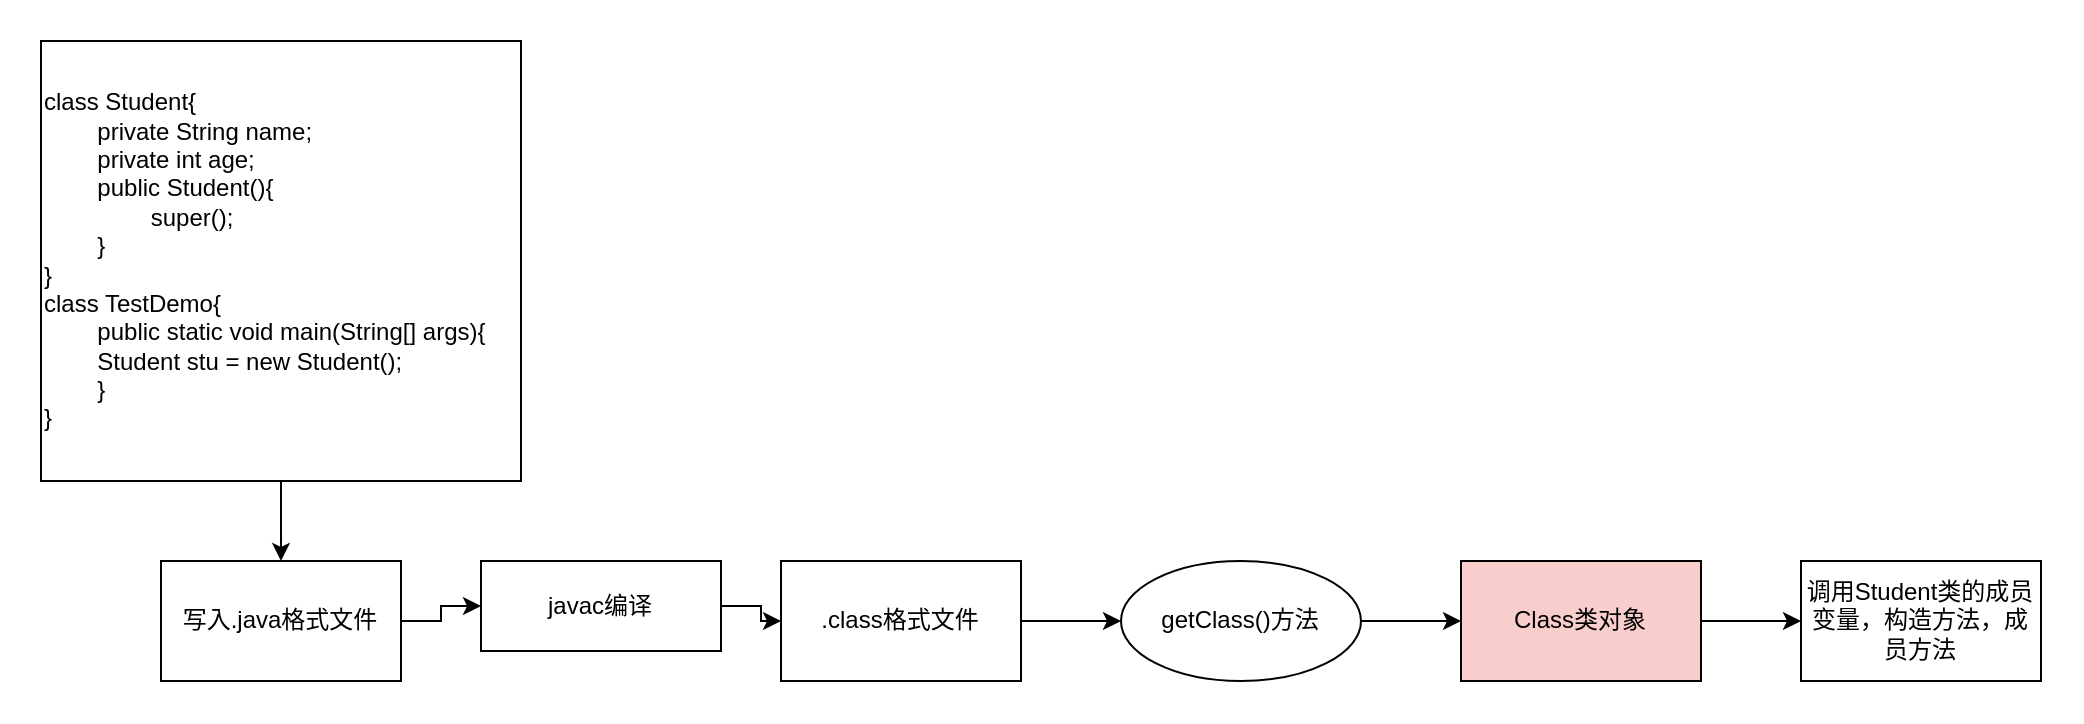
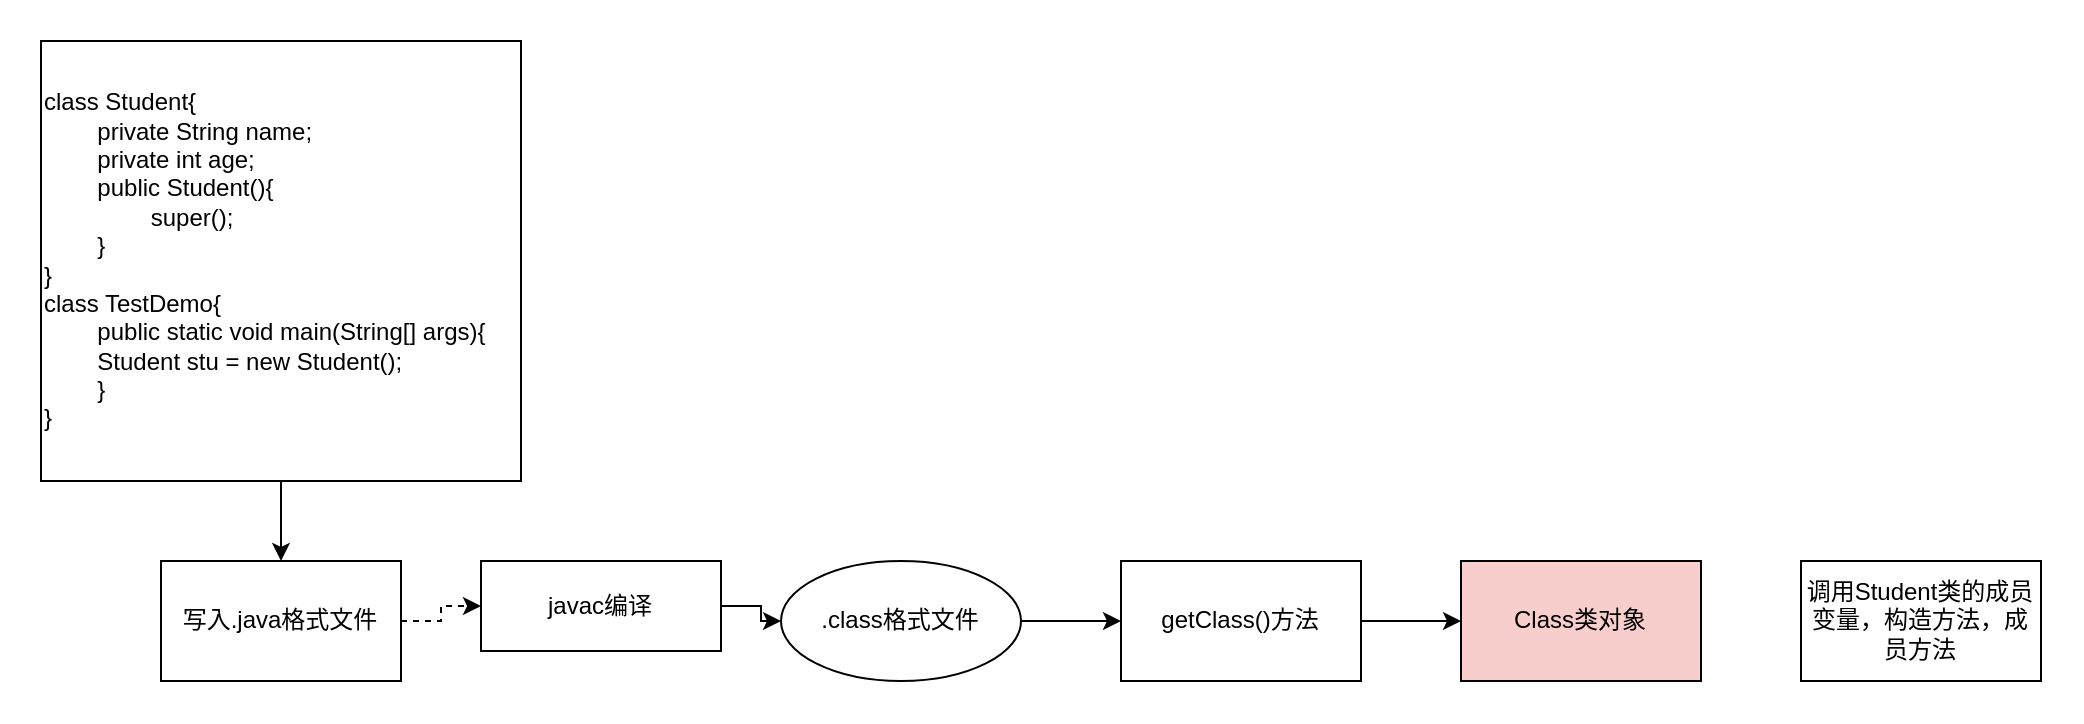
edge "写入.java格式文件" -> "javac编译": style solid -> dashed
node ".class格式文件": shape rectangle -> ellipse
node "getClass()方法": shape ellipse -> rectangle
edge "Class类对象" -> "调用Student类的成员变量，构造方法，成员方法": removed
